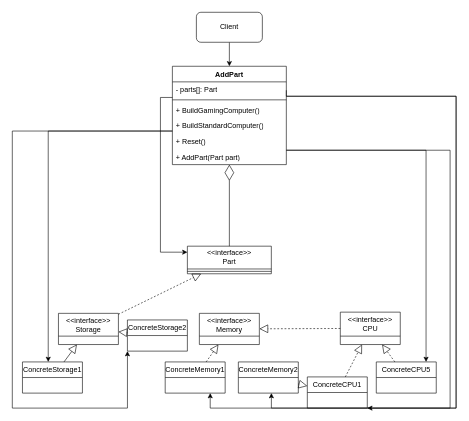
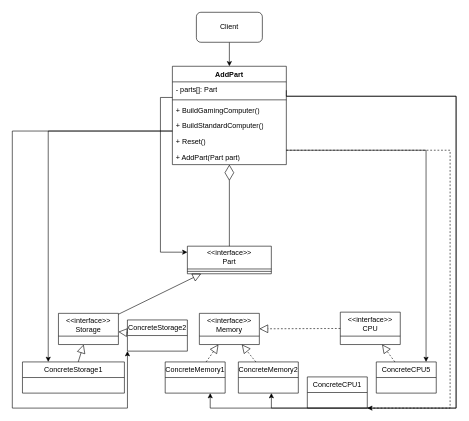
edge "AddPart" -> "ConcreteCPU1": style solid -> dashed
edge "<<interface>> Storage" -> "<<interface>> Part": style dashed -> solid
edge "ConcreteCPU1" -> "<<interface>> CPU": removed
node "ConcreteStorage1": size 60x31 -> 102x31
edge "ConcreteMemory2" -> "ConcreteCPU1": now "ConcreteMemory2" -> "<<interface>> Memory"
